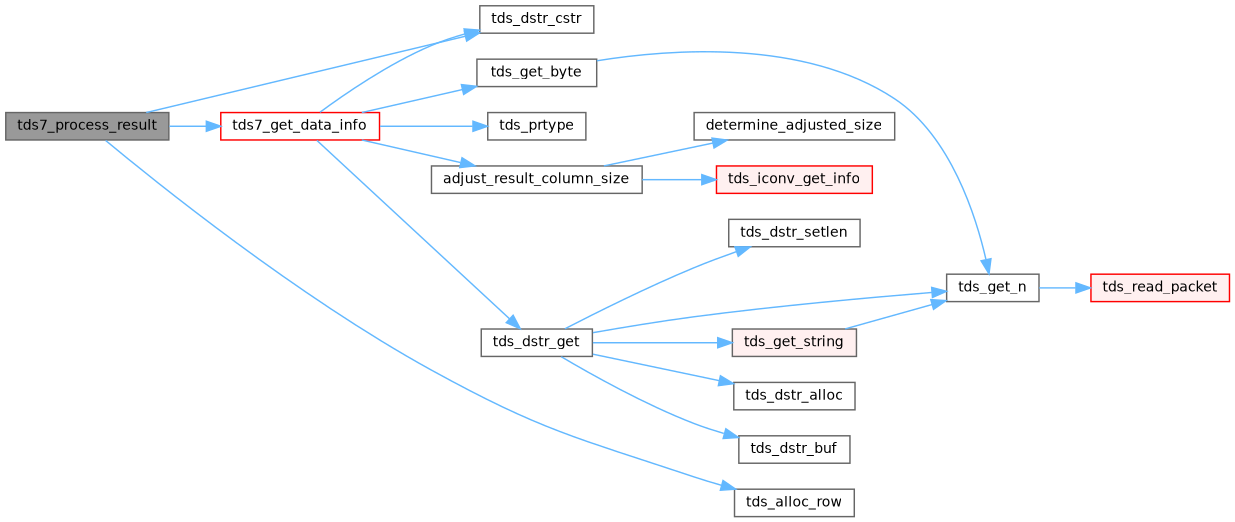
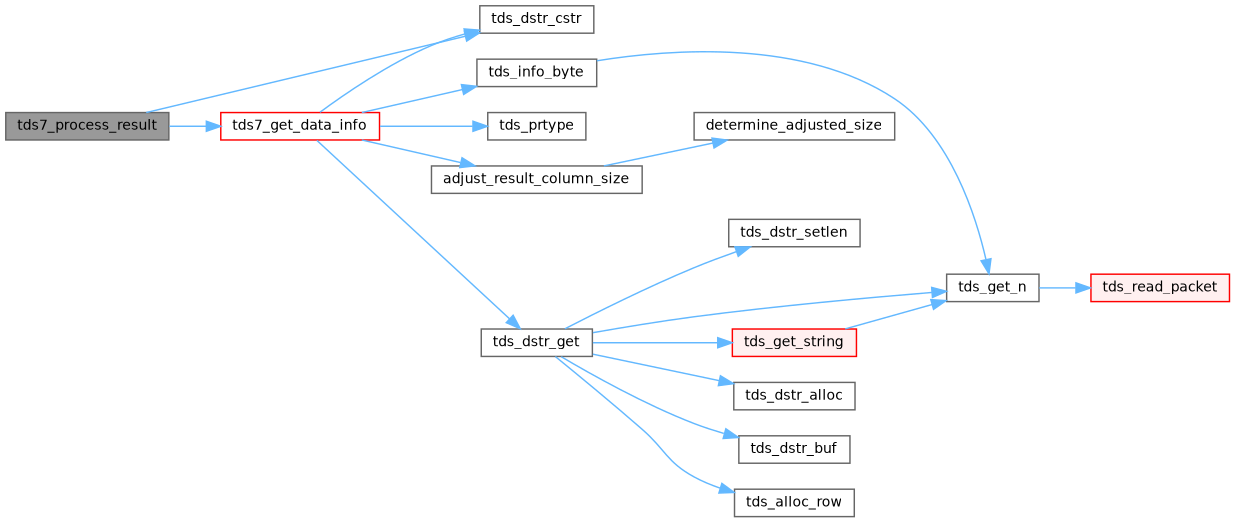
node "tds_get_byte": label "tds_get_byte" -> "tds_info_byte"
node "tds_iconv_get_info": removed
node "tds_get_string": color grey40 -> red
edge "tds7_process_result" -> "tds_alloc_row": now "tds_dstr_get" -> "tds_alloc_row"
